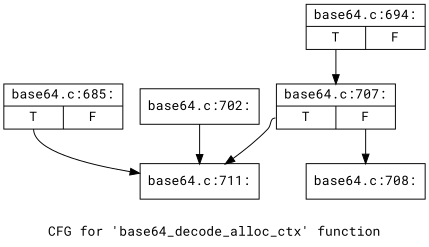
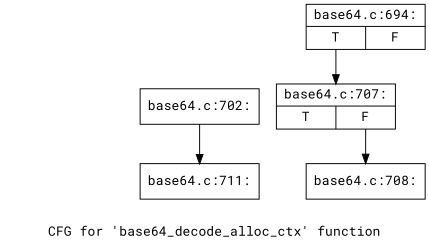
node "base64.c:685:": removed
edge "base64.c:707:" -> "base64.c:711:": removed
